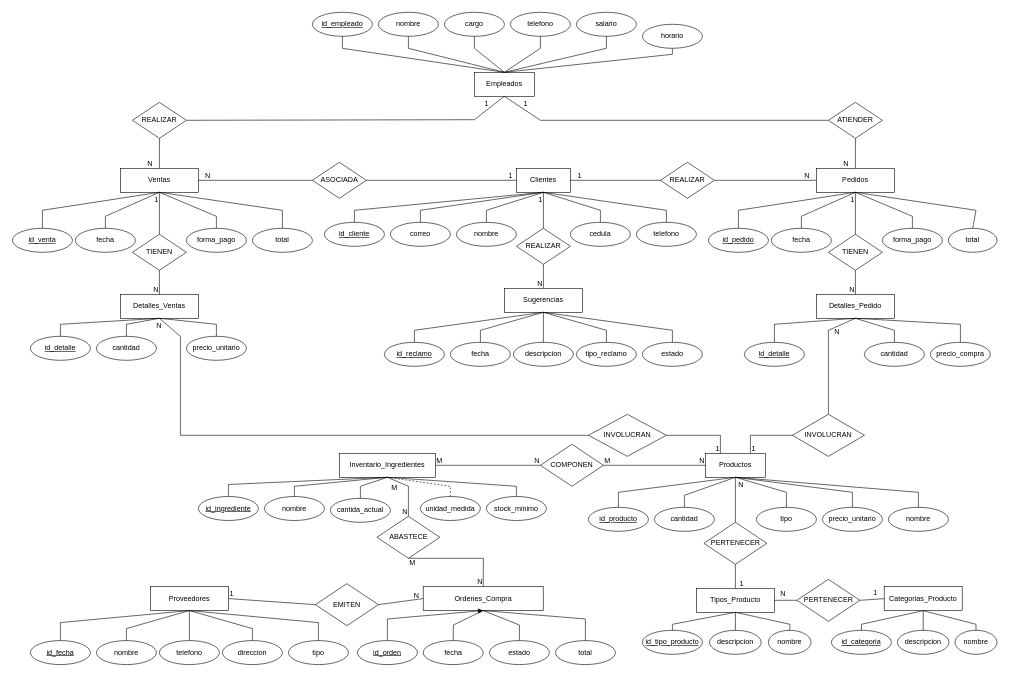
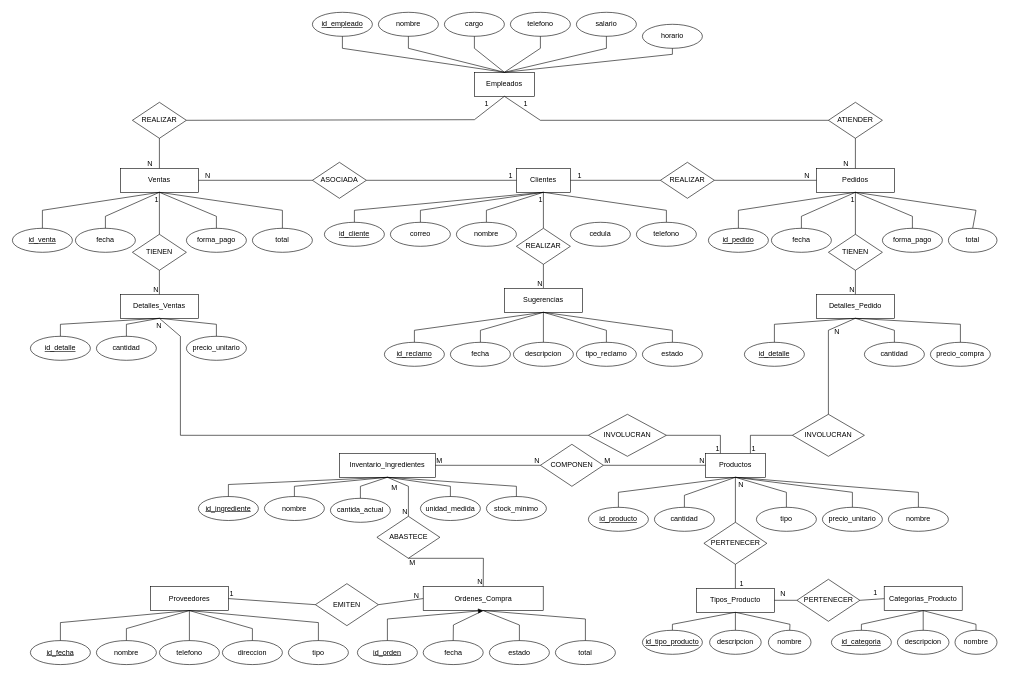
edge "Clientes" -- "cedula": removed
edge "Inventario_Ingredientes" -- "unidad_medida": style dashed -> solid
